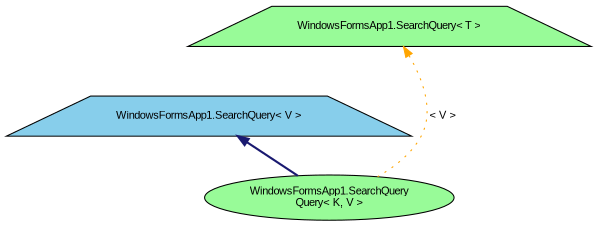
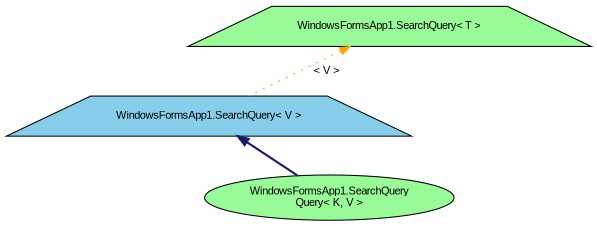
edge "WindowsFormsApp1.SearchQuery Query< K, V >" -> "WindowsFormsApp1.SearchQuery< T >": now "WindowsFormsApp1.SearchQuery< V >" -> "WindowsFormsApp1.SearchQuery< T >"
